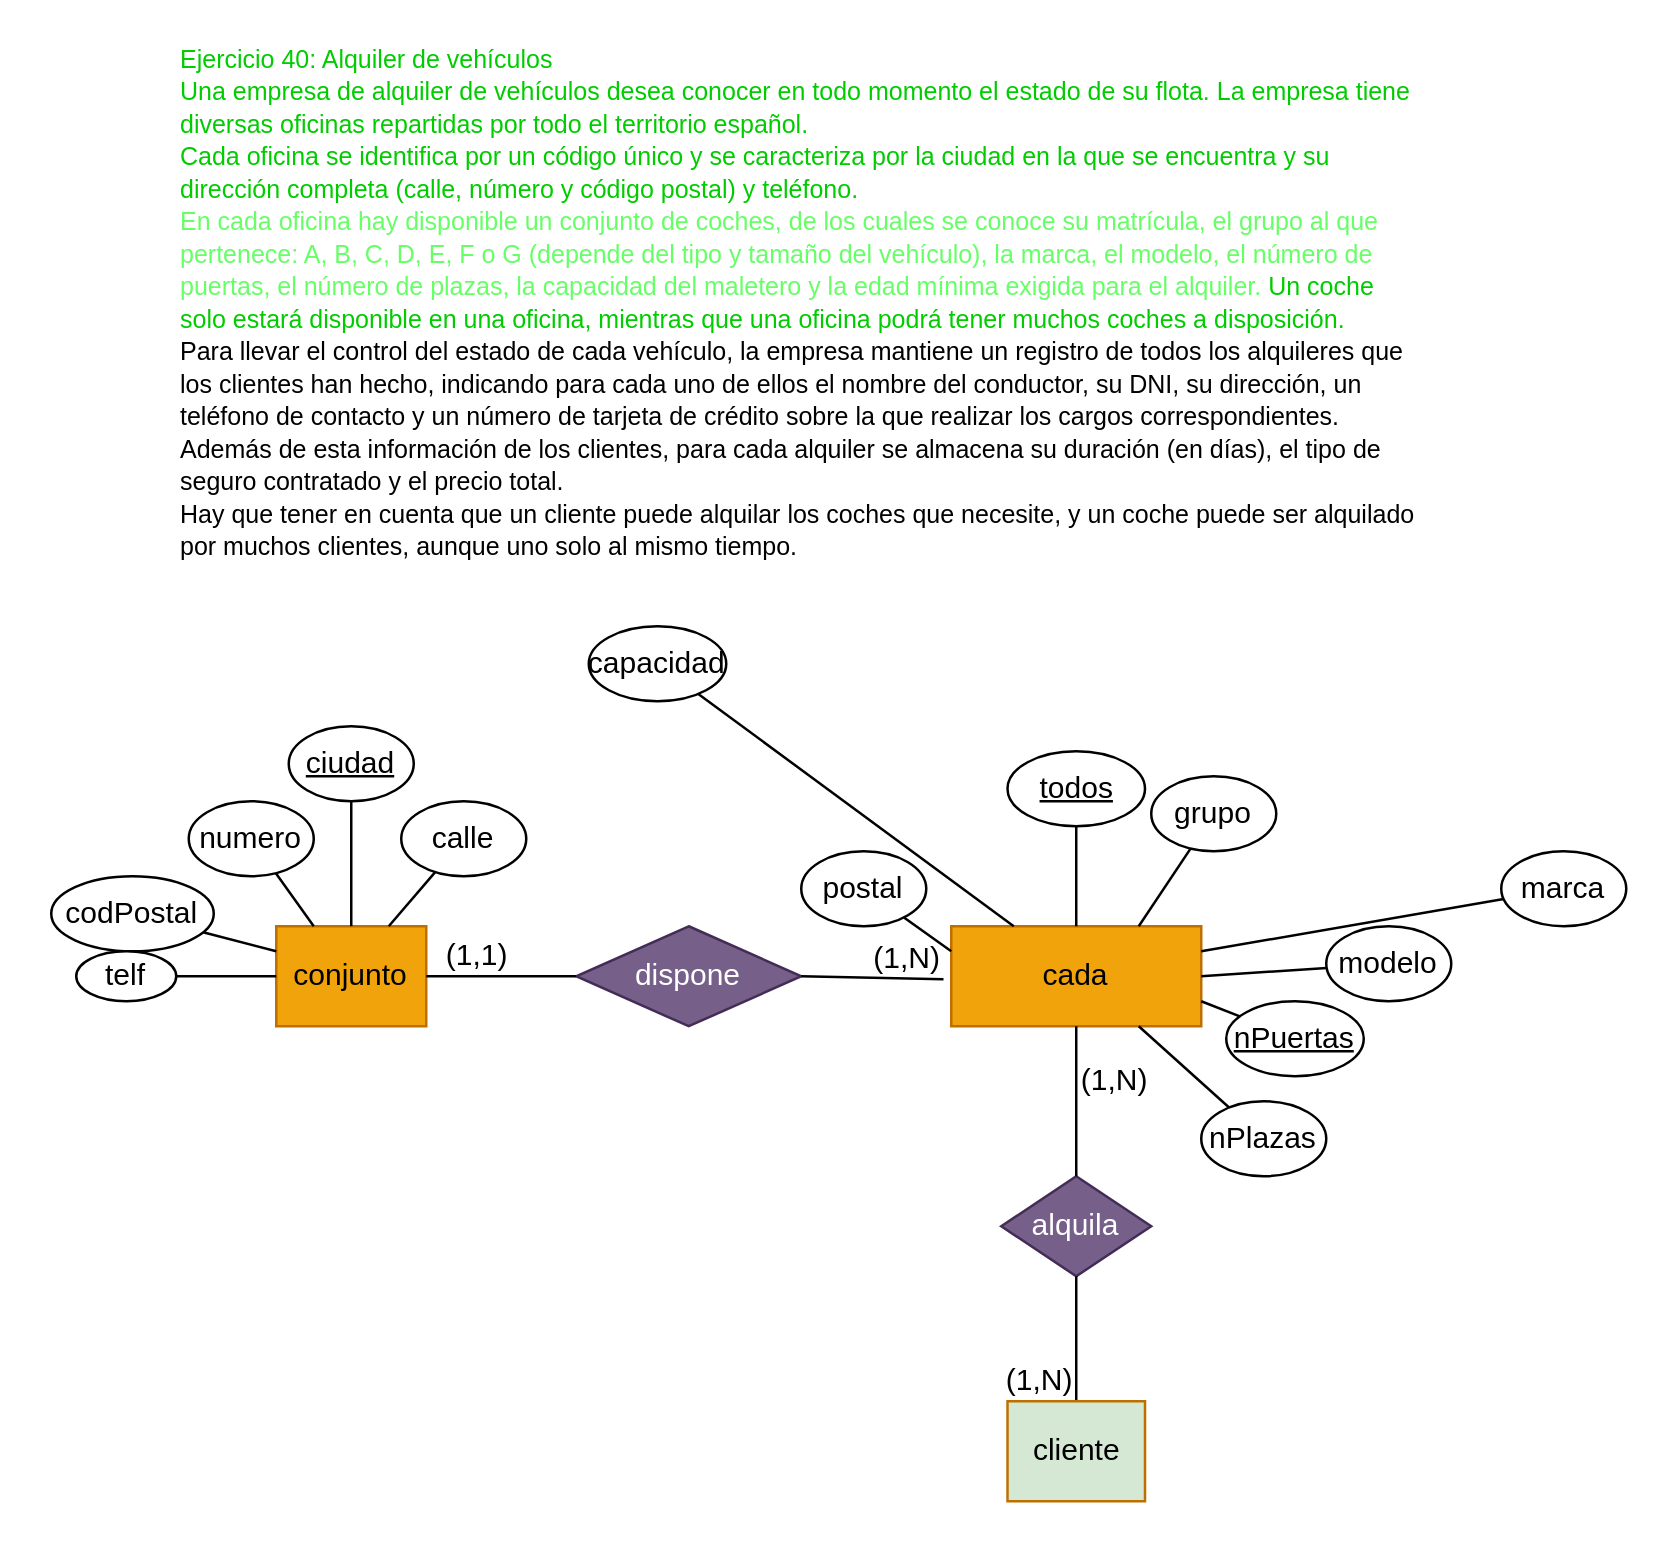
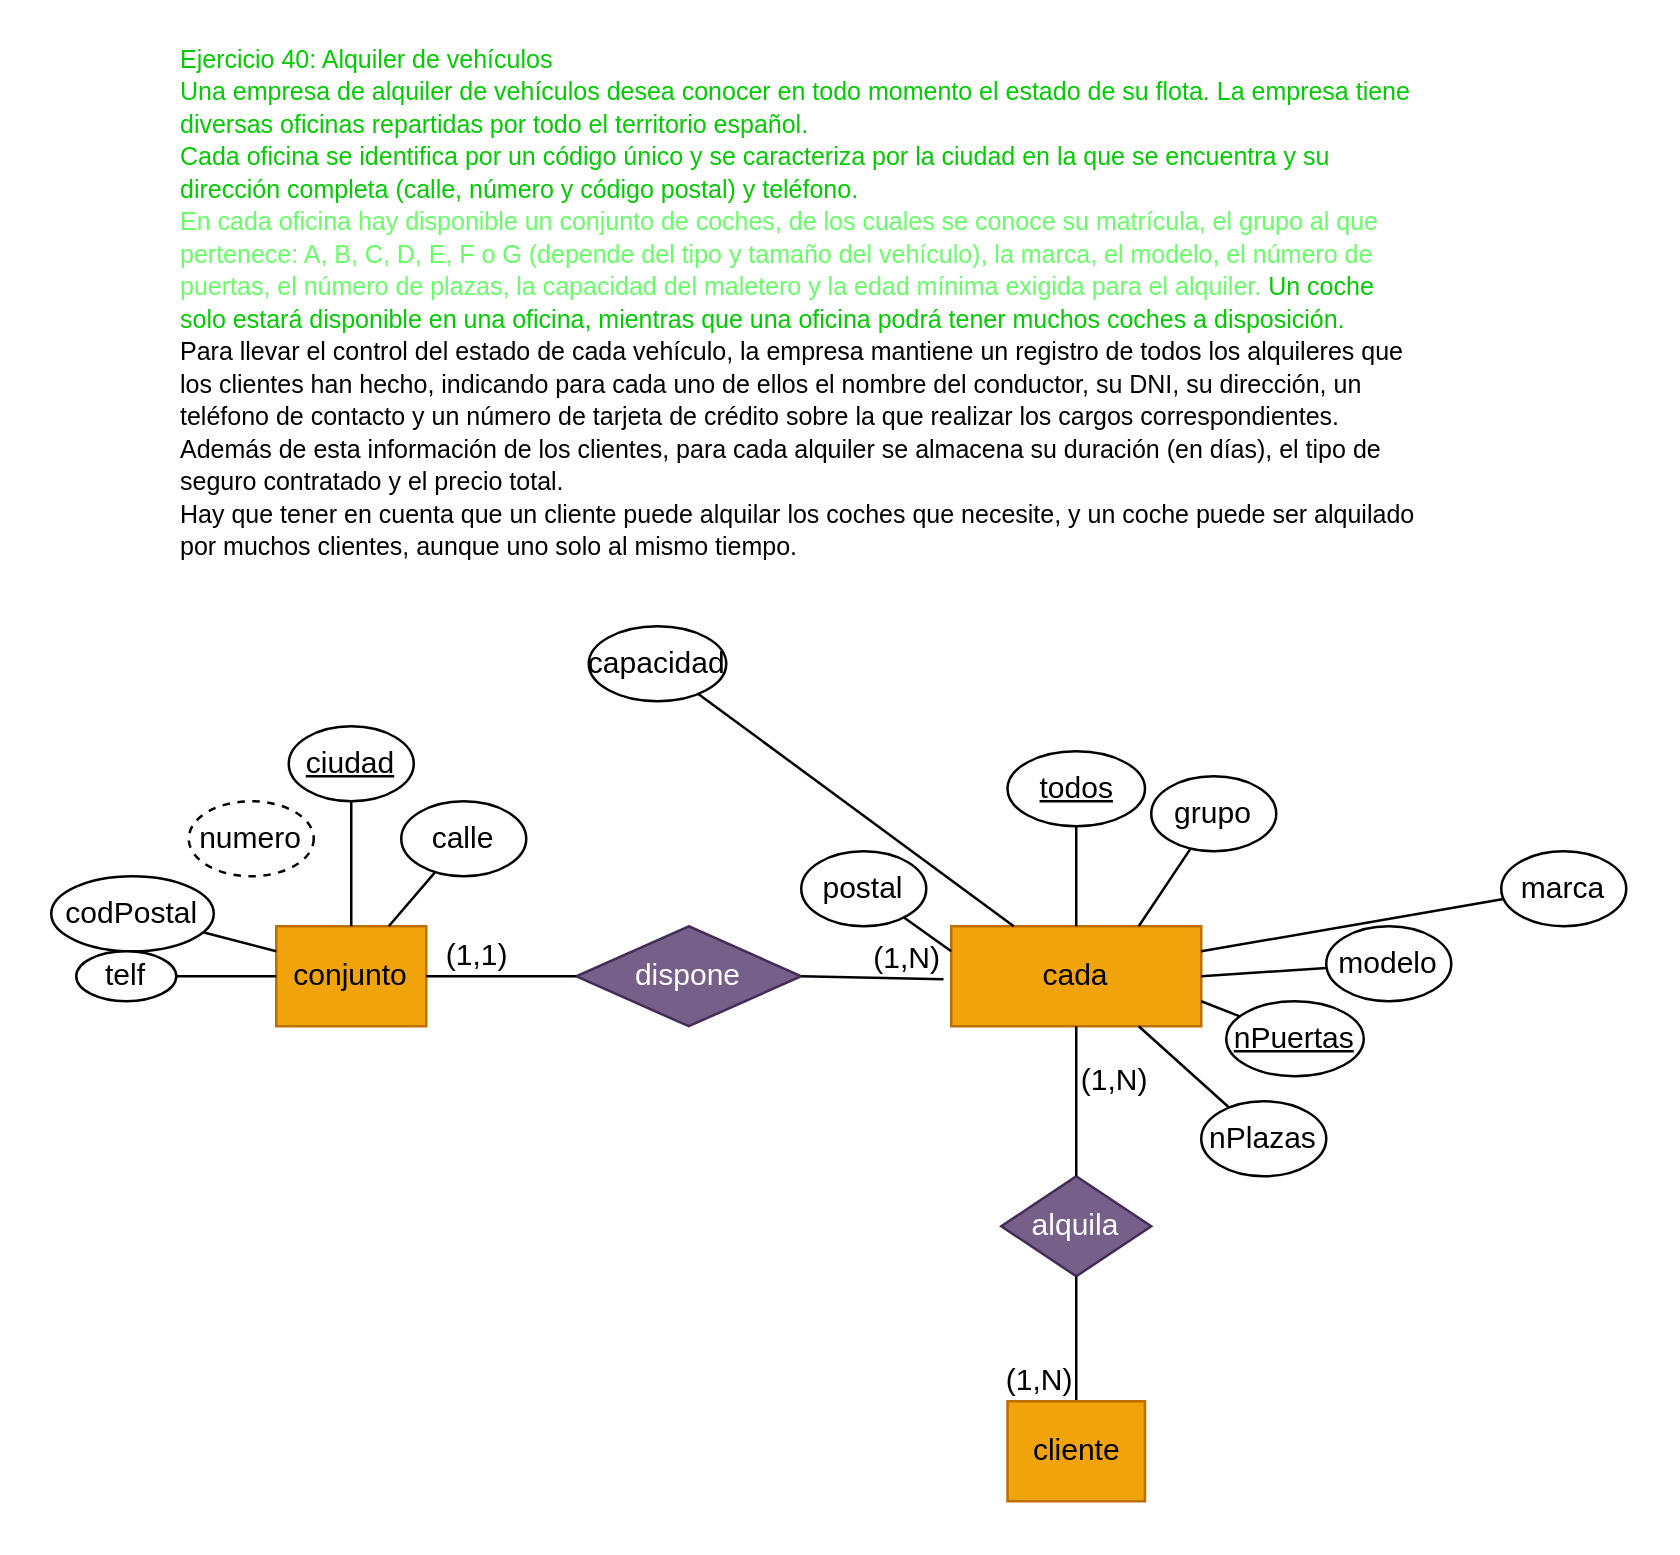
node "numero": style solid -> dashed
edge "numero" -- "conjunto": removed
node "cliente": fillcolor #d5e8d4 -> #f0a30a
